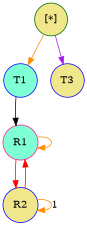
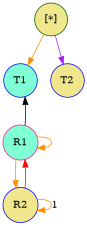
node "T3": label "T3" -> "T2"
edge "T1" -> "R1": reversed
edge "R1" -> "R2": color red -> darkorange
